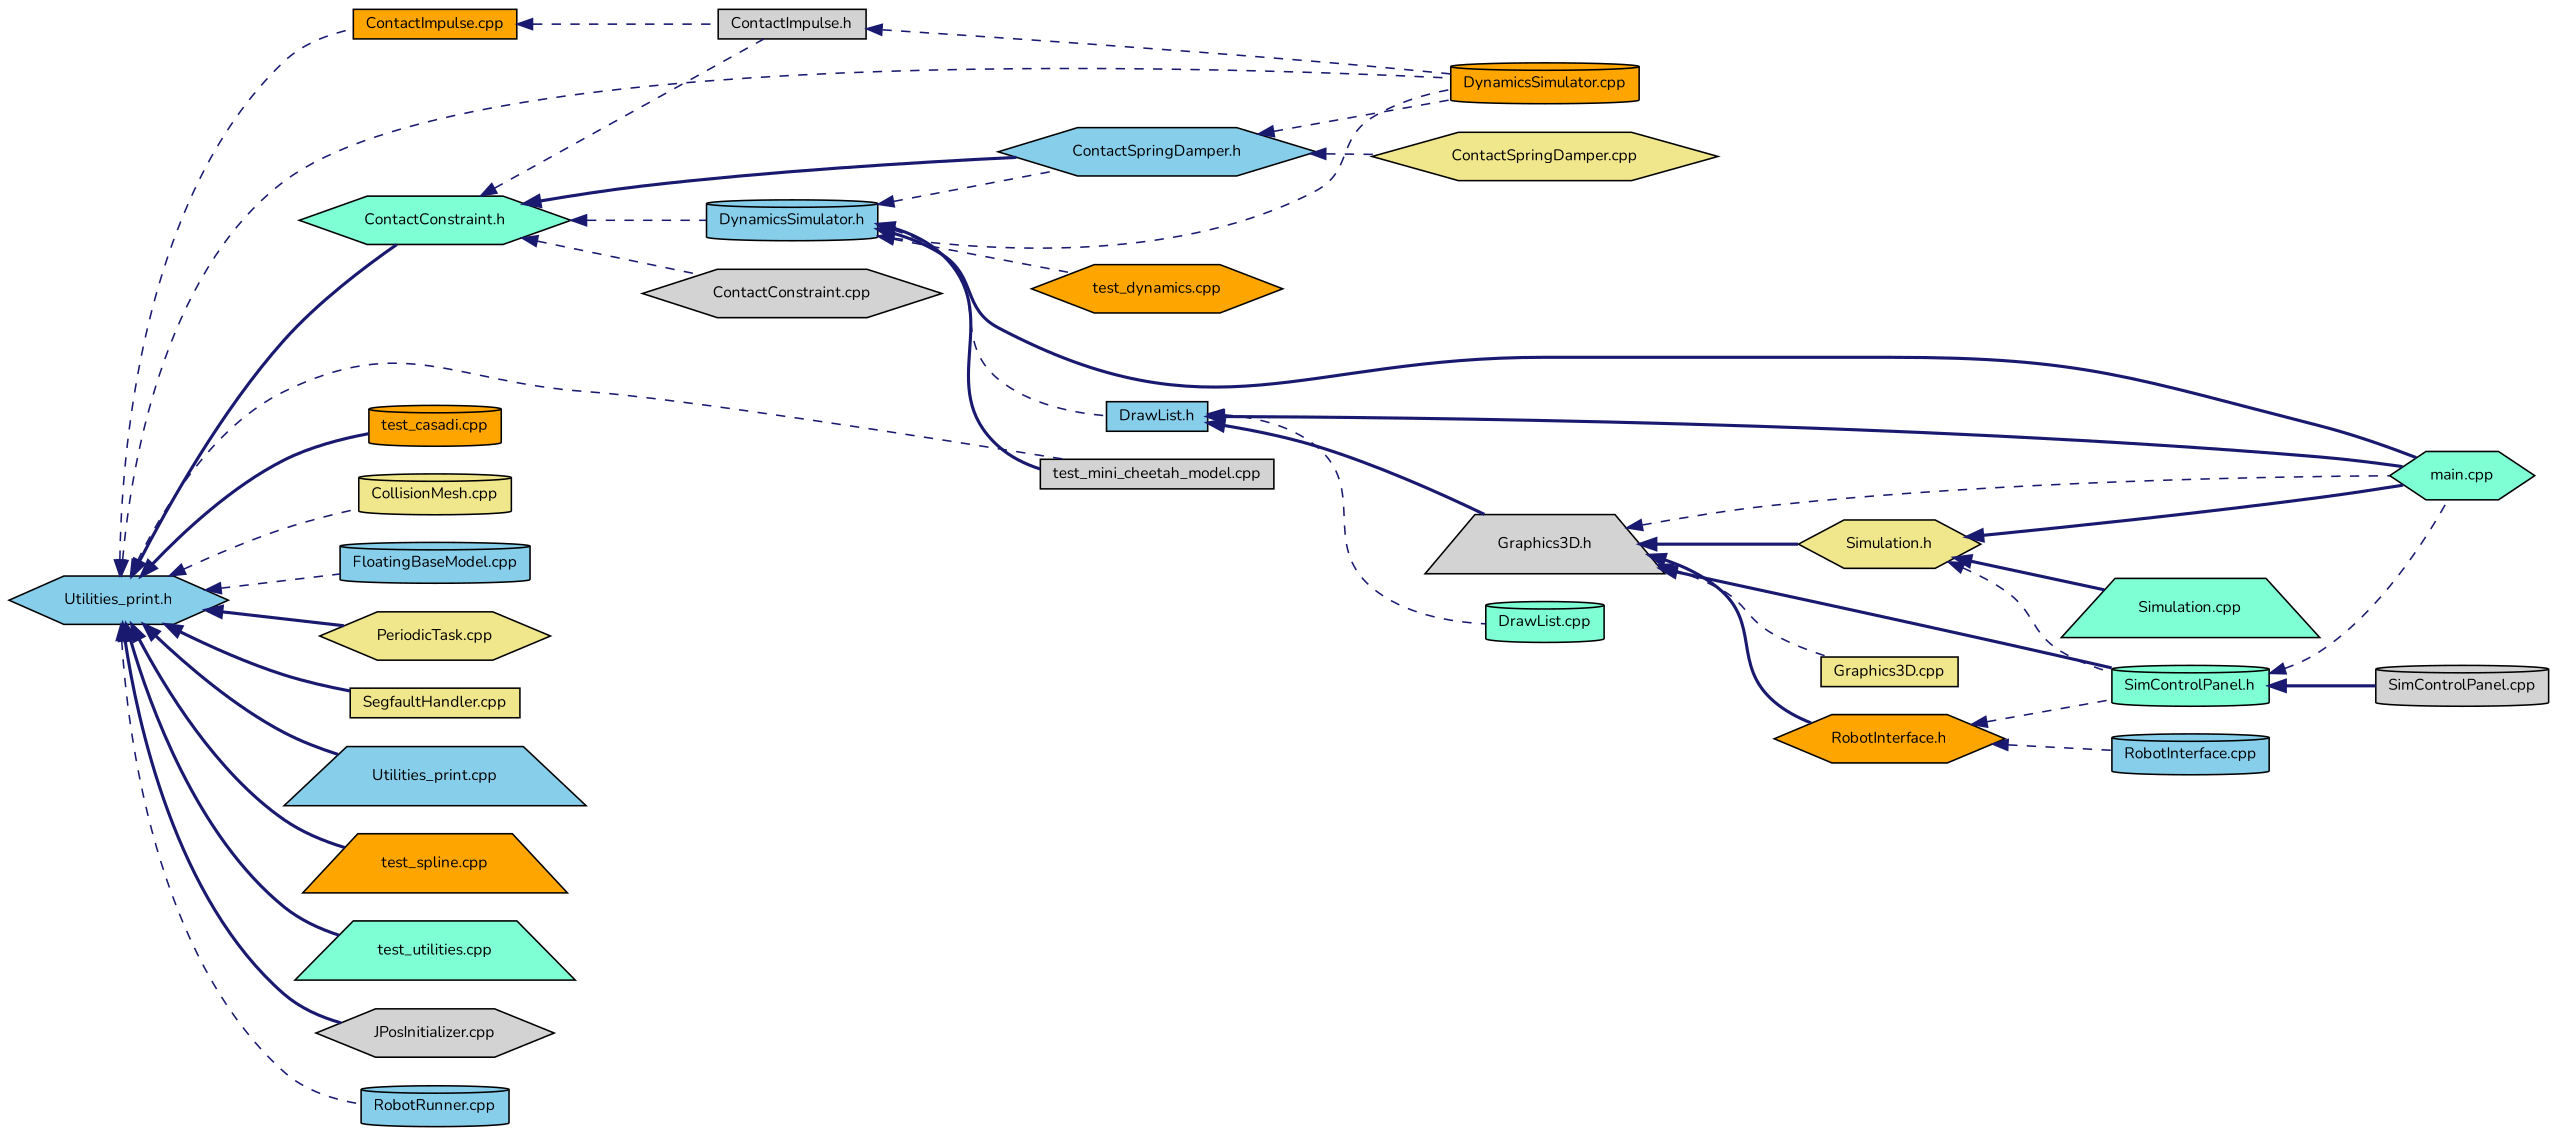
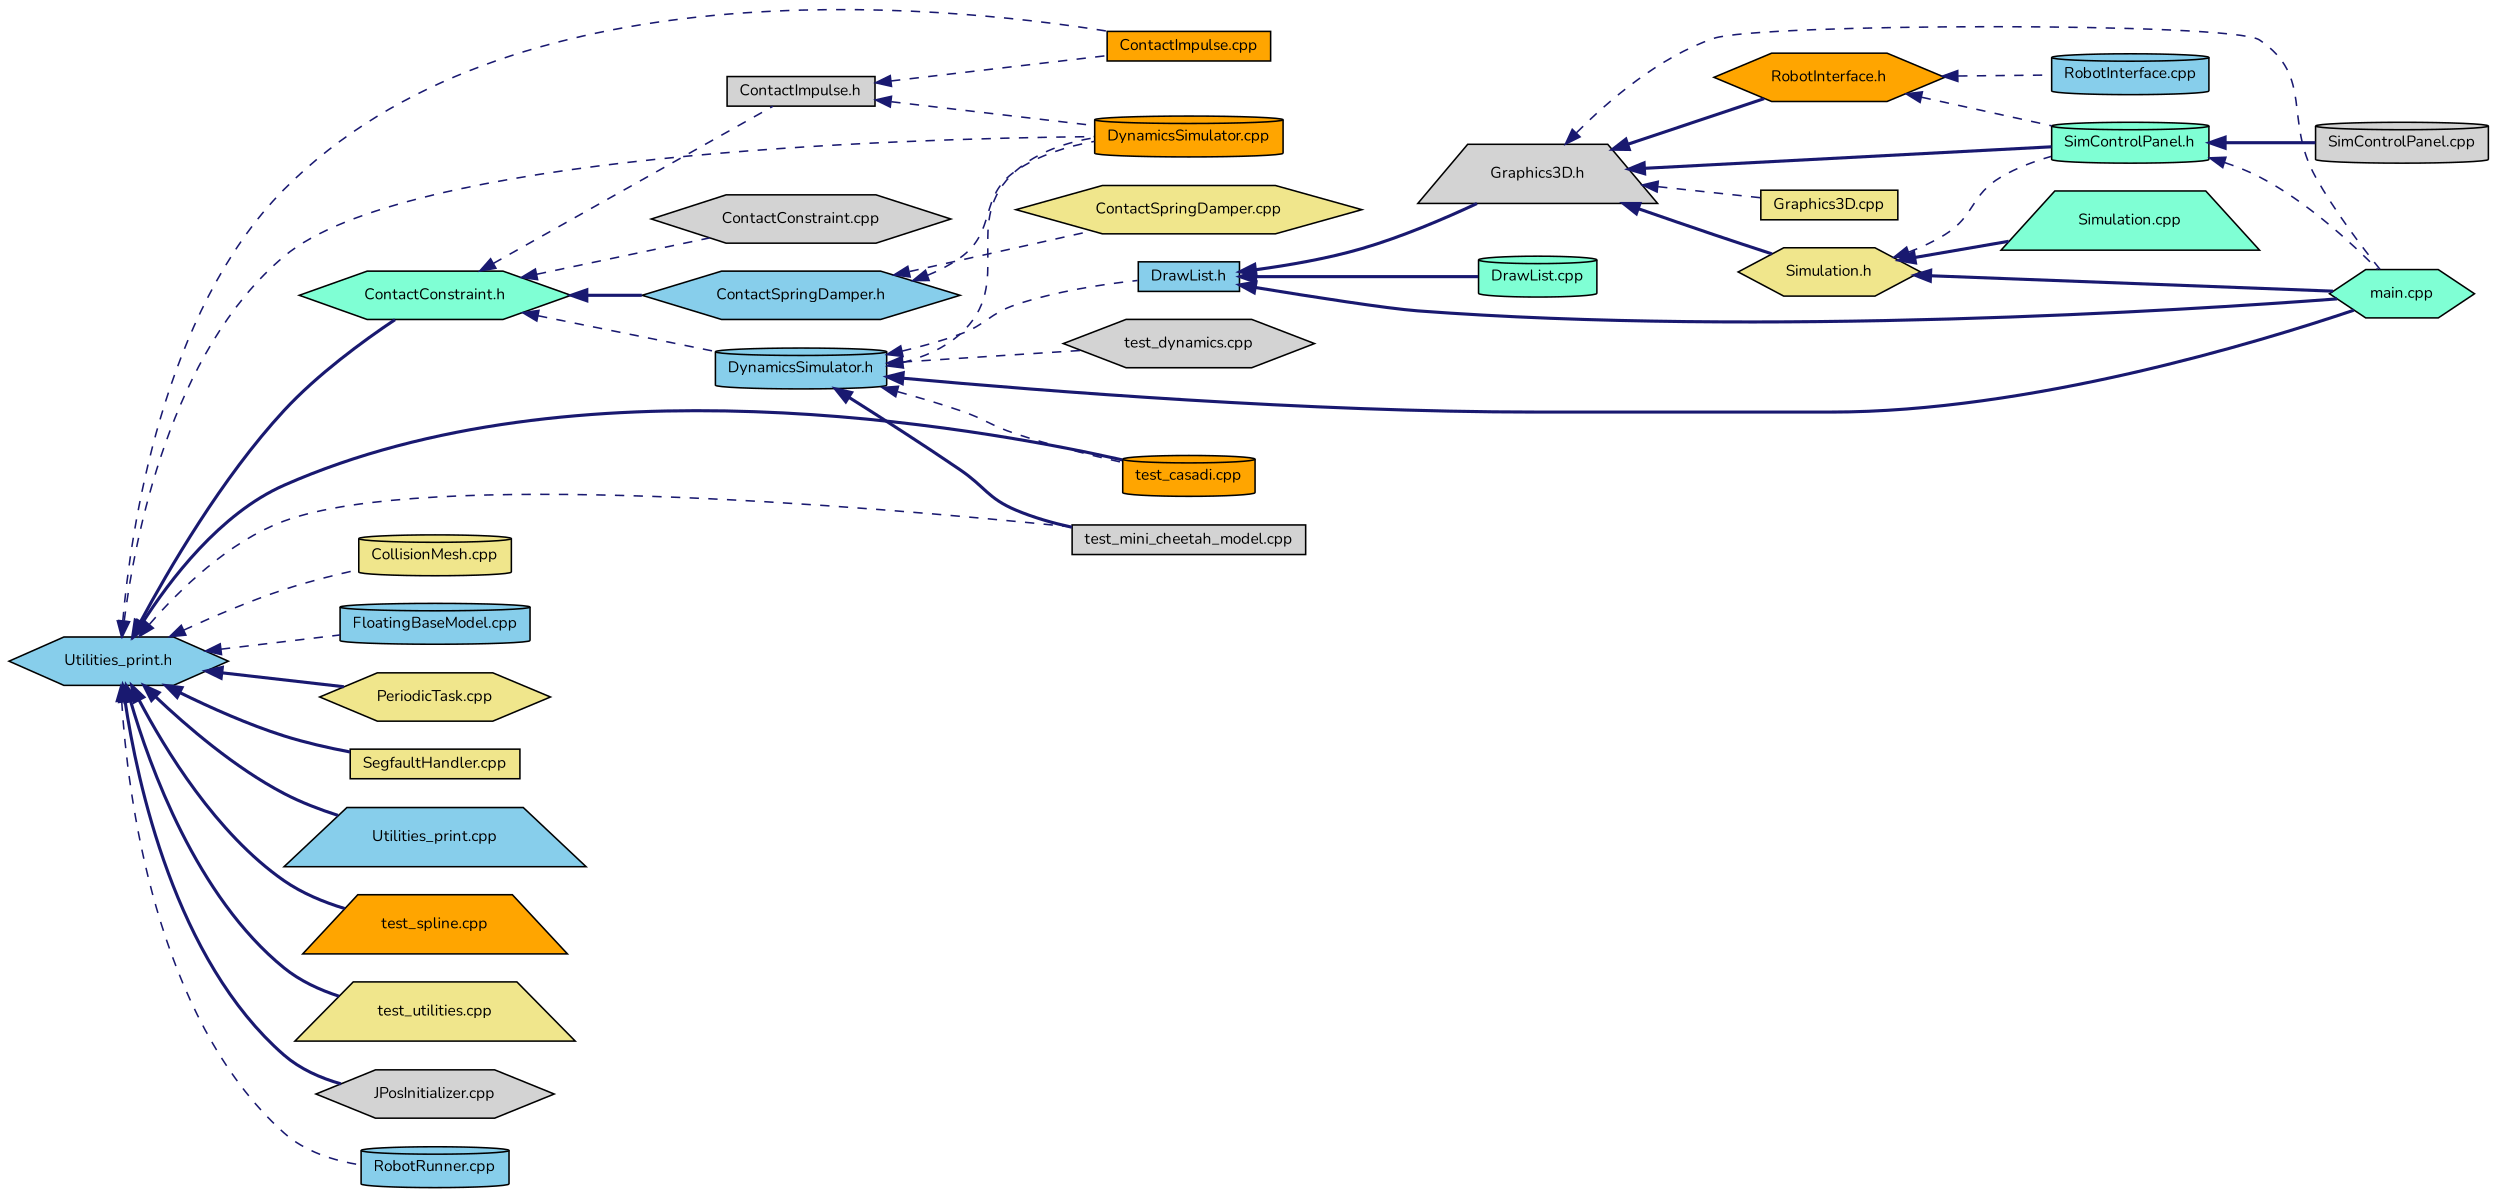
edge "ContactImpulse.h" -> "ContactImpulse.cpp": reversed
edge "ContactSpringDamper.h" -> "DynamicsSimulator.h": now "test_casadi.cpp" -> "DynamicsSimulator.h"
node "test_dynamics.cpp": fillcolor orange -> lightgrey
edge "DrawList.cpp" -> "DrawList.h": style dashed -> bold
node "test_utilities.cpp": fillcolor aquamarine -> khaki
